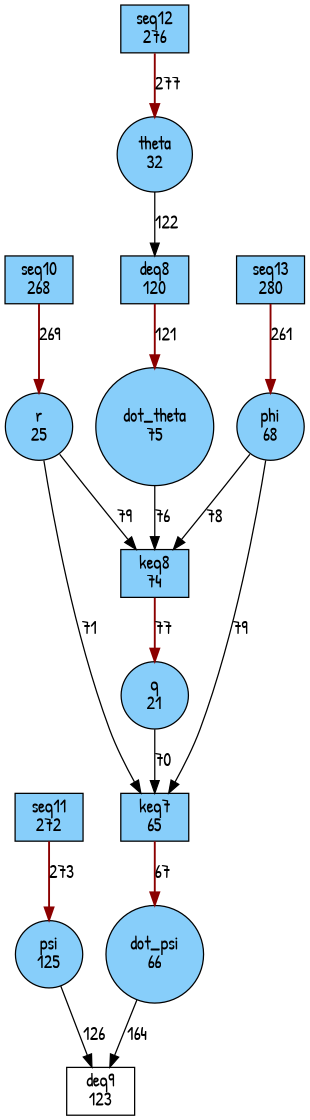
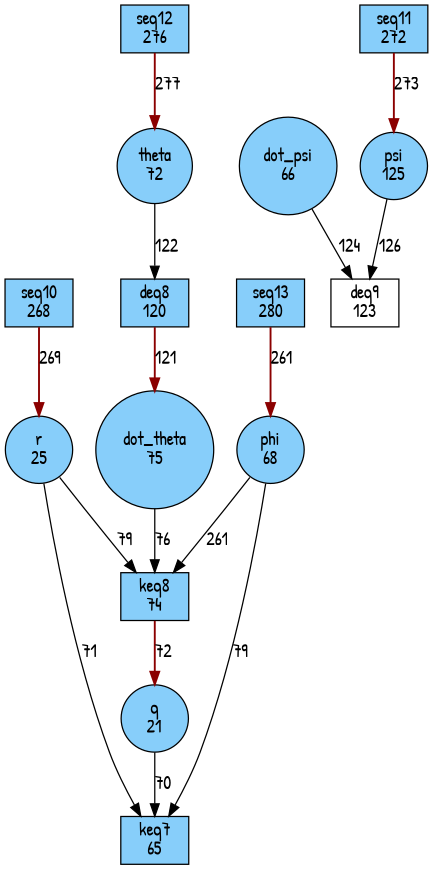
node "theta 32": label "theta 32" -> "theta 72"
edge "phi 68" -> "keq8 74": label "78" -> "261"
edge "keq8 74" -> "q 21": label "77" -> "72"
edge "keq7 65" -> "dot_psi 66": removed, label "67"
edge "dot_psi 66" -> "deq9 123": label "164" -> "124"
